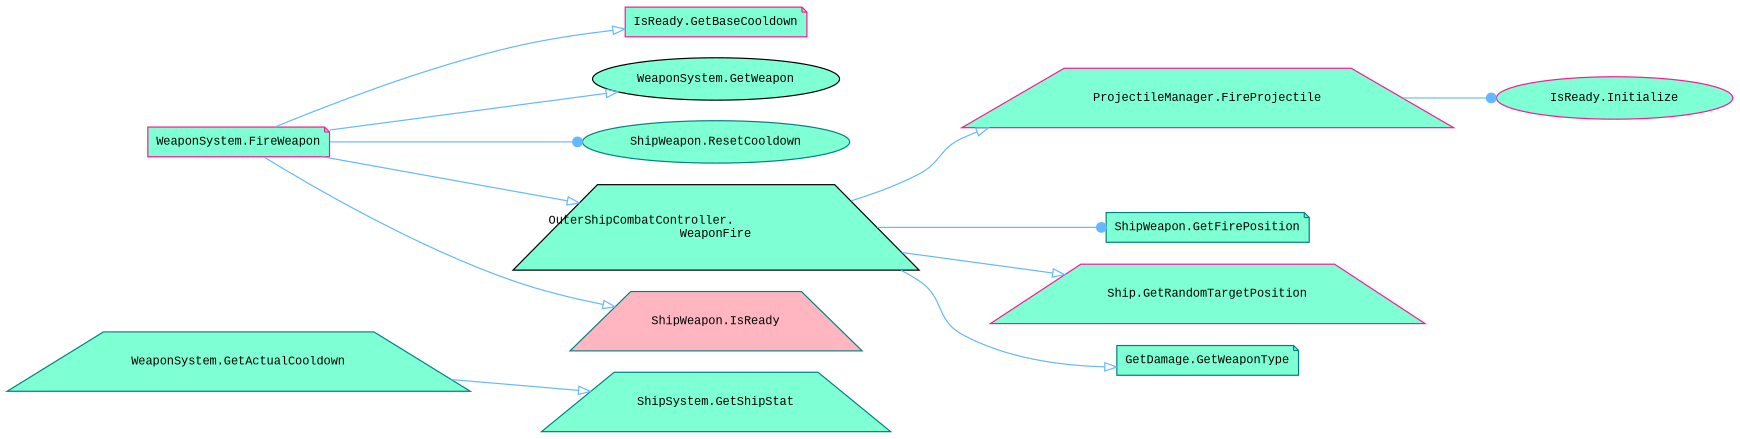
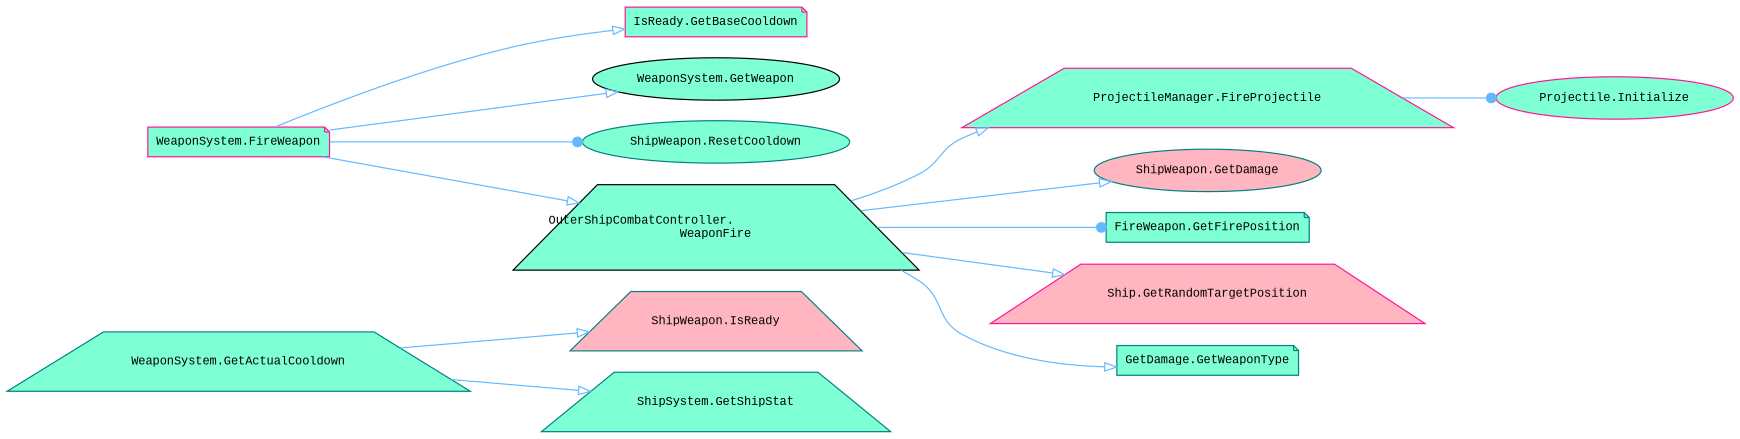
node "IsReady.Initialize": label "IsReady.Initialize" -> "Projectile.Initialize"
node "ShipWeapon.GetDamage": added
node "ShipWeapon.GetFirePosition": label "ShipWeapon.GetFirePosition" -> "FireWeapon.GetFirePosition"
edge "WeaponSystem.FireWeapon" -> "ShipWeapon.IsReady": now "WeaponSystem.GetActualCooldown" -> "ShipWeapon.IsReady"
node "Ship.GetRandomTargetPosition": fillcolor aquamarine -> lightpink
